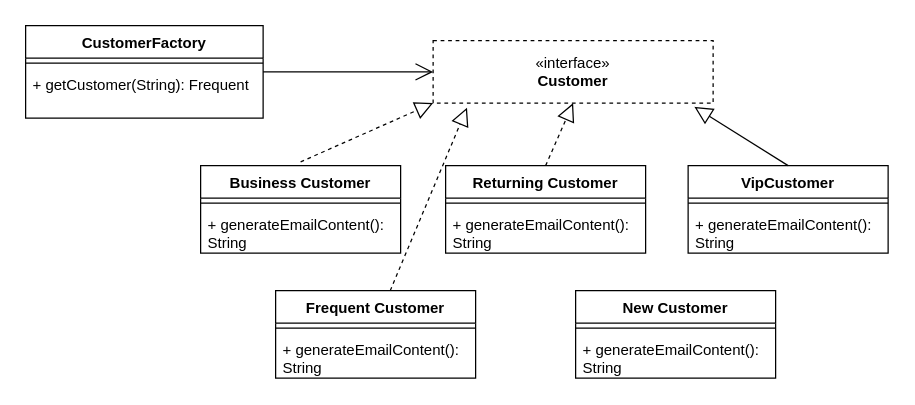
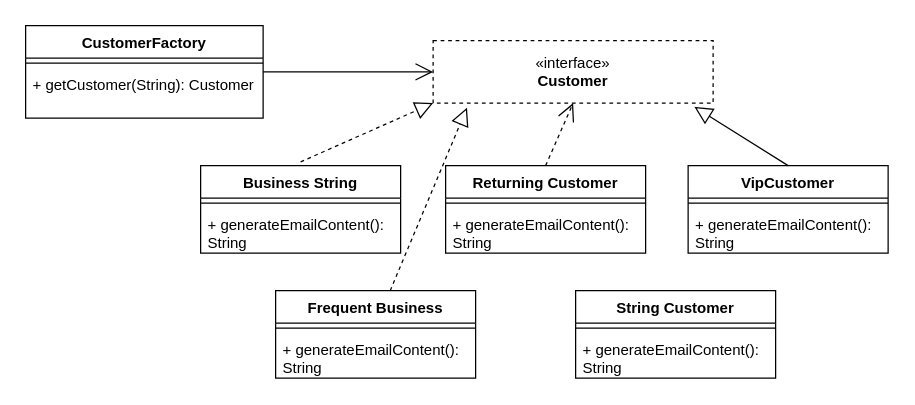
node "+ getCustomer(String): Frequent": label "+ getCustomer(String): Frequent" -> "+ getCustomer(String): Customer"
edge "Returning Customer" -> "«interface» Customer": arrowhead block -> open
node "Business Customer": label "Business Customer" -> "Business String"
node "Frequent Customer": label "Frequent Customer" -> "Frequent Business"
node "New Customer": label "New Customer" -> "String Customer"
